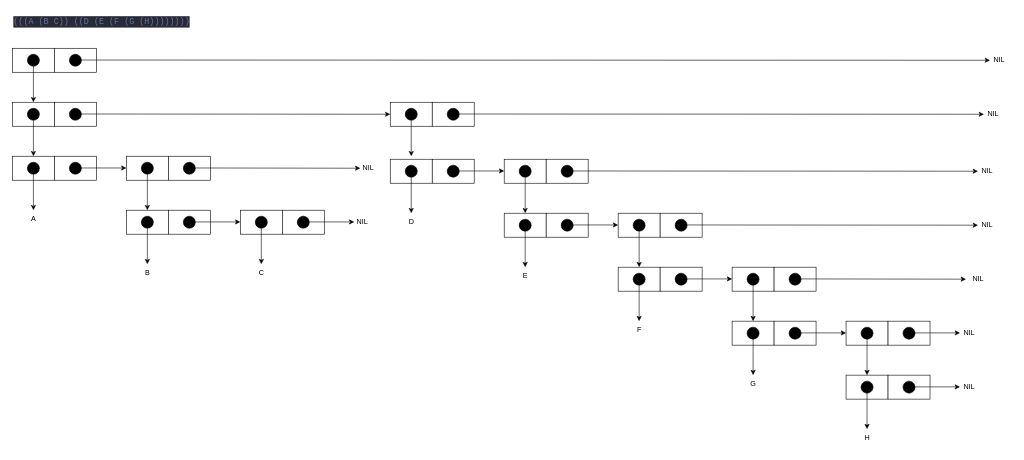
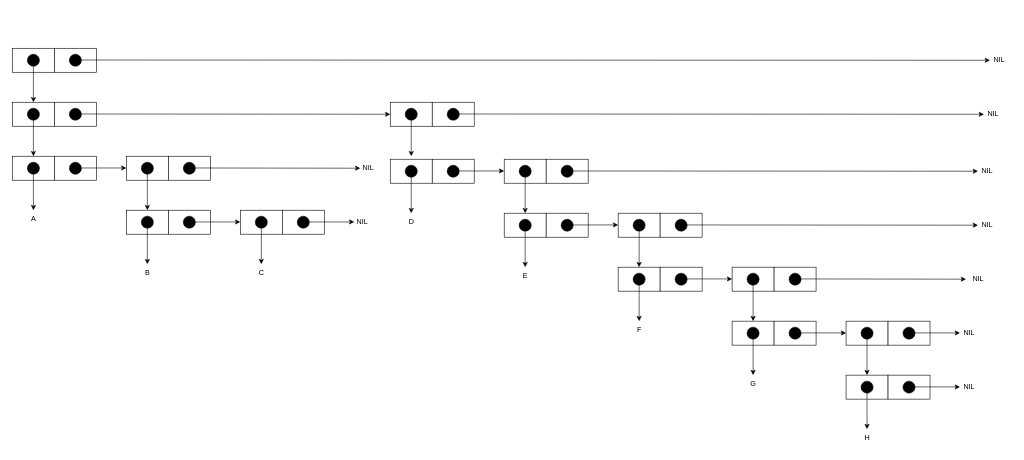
node "(((A (B C)) ((D (E (F (G (H))))))))": removed
